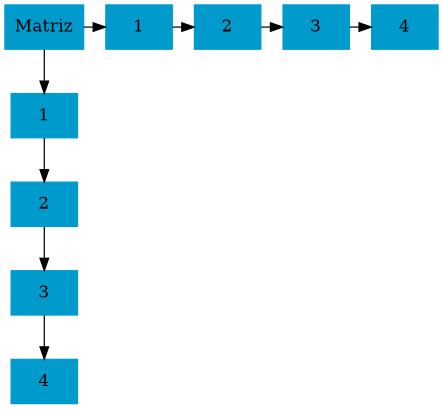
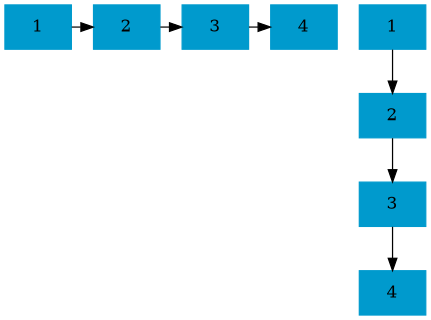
node "Matriz": removed
